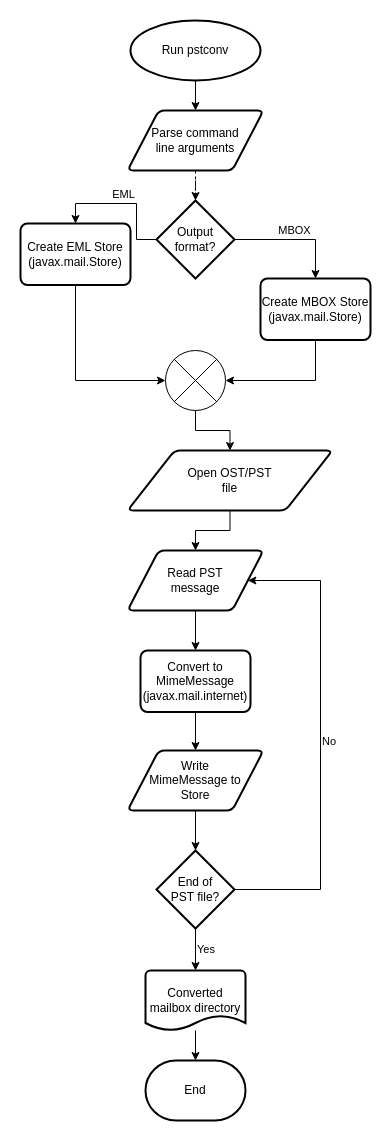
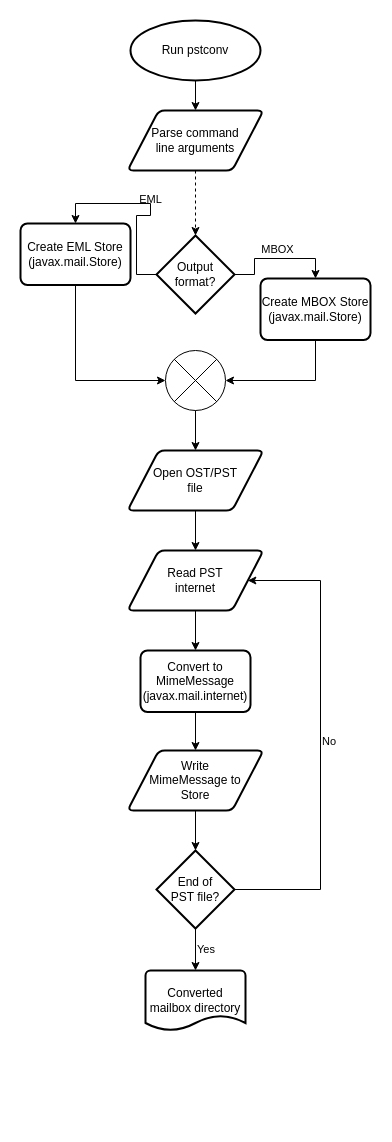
node "Output format?": moved (196, 240) -> (196, 275)
node "Open OST/PST file": size 205x60 -> 136x60
node "Read PST message": label "Read PST message" -> "Read PST internet"
edge "Converted mailbox directory" -> "End": removed
node "End": removed
